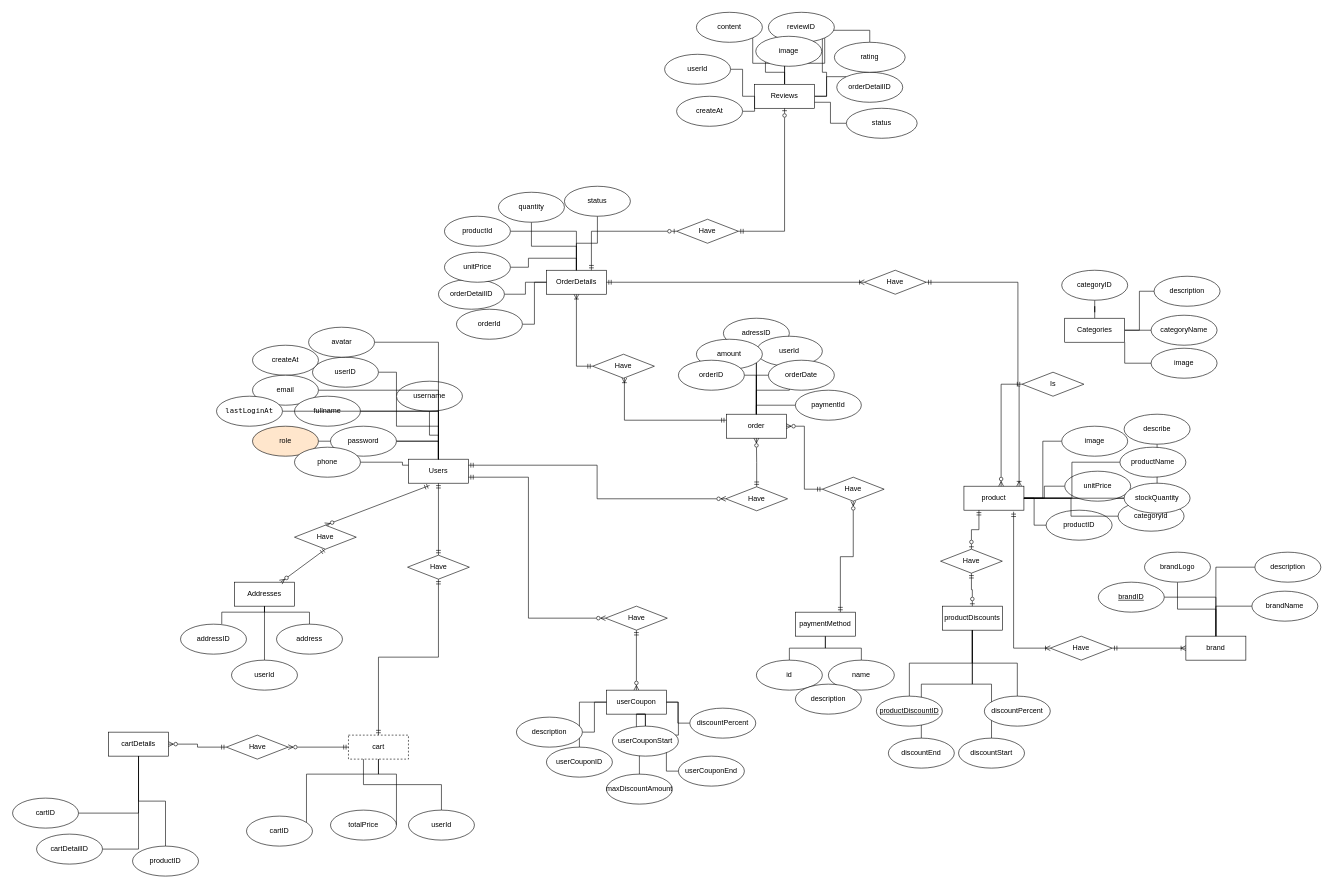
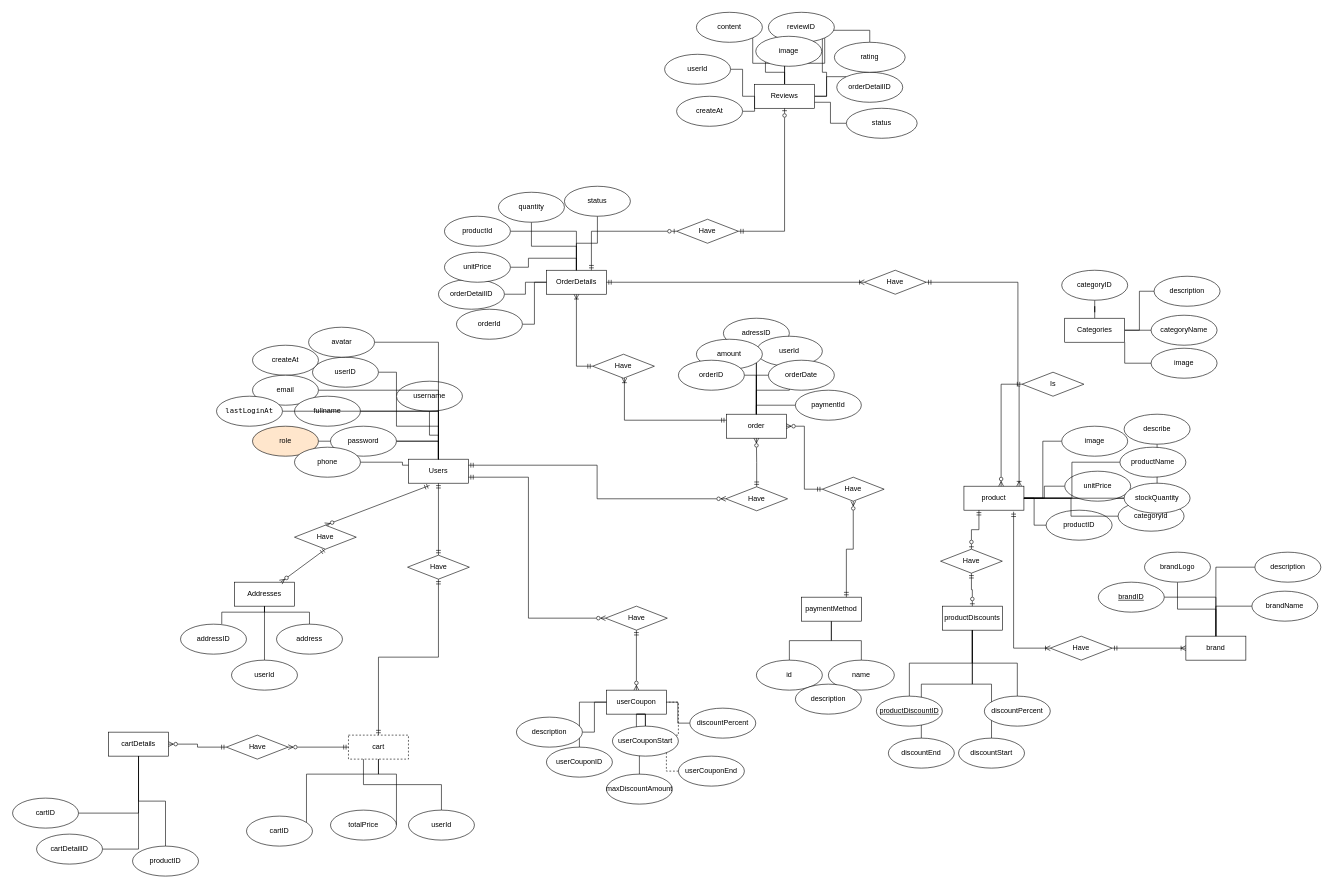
node "paymentMethod": moved (825, 624) -> (831, 609)
edge "userCoupon" -- "userCouponEnd": style solid -> dashed
